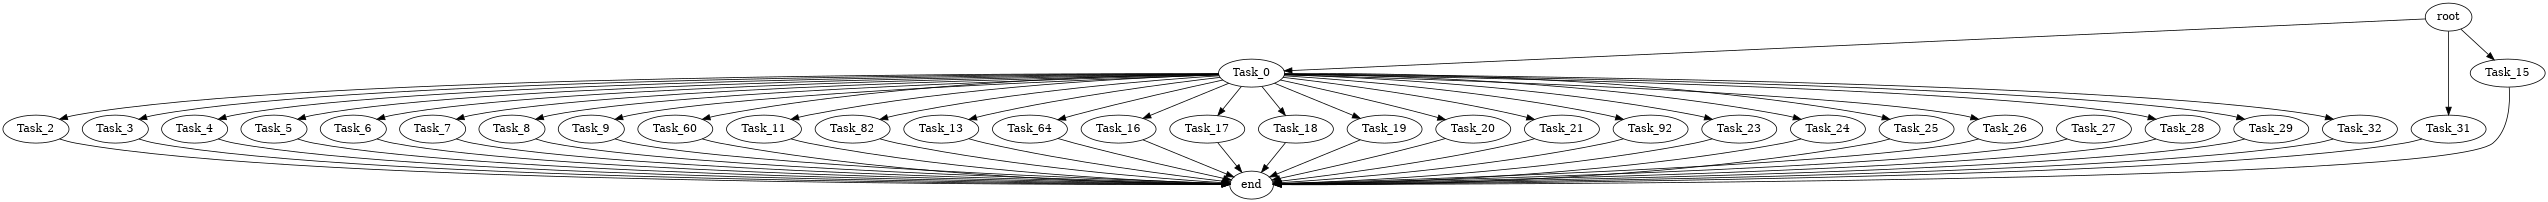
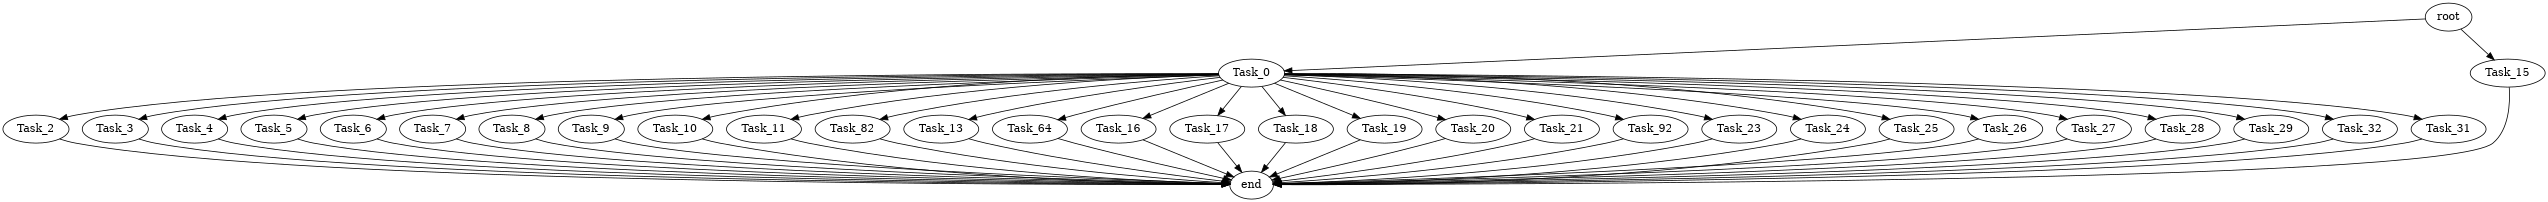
edge "root" -> "Task_31": now "Task_0" -> "Task_31"
edge "Task_0" -> "Task_27": added
node "Task_60": label "Task_60" -> "Task_10"
